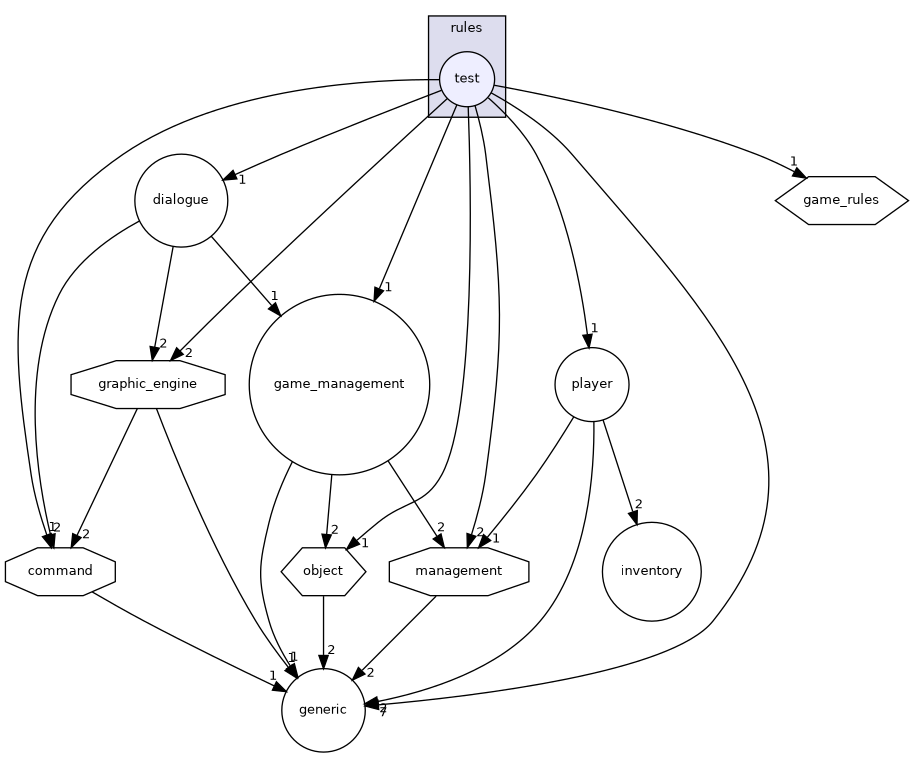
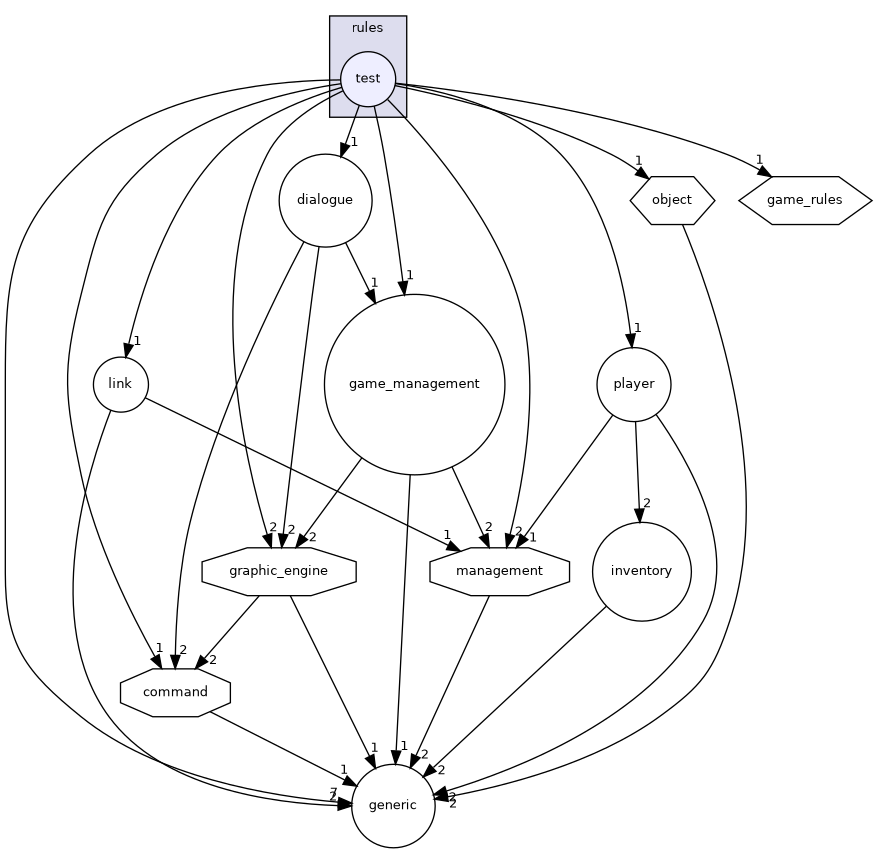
node "link": added
edge "game_management" -> "object": now "game_management" -> "graphic_engine"
edge "inventory" -> "generic": added
